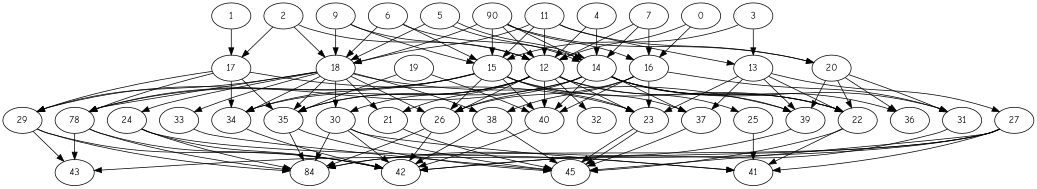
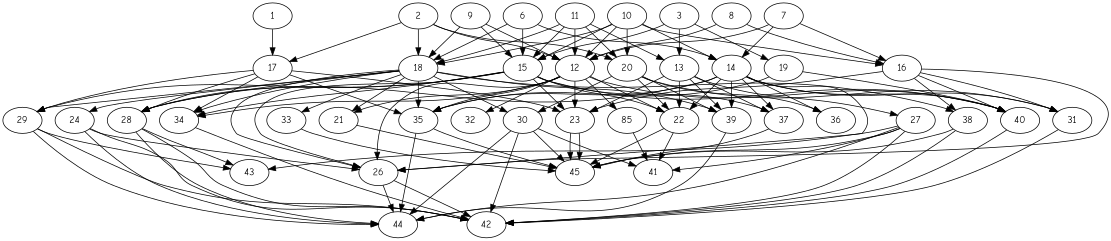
node "5": removed
node "90": label "90" -> "10"
node "4": removed
node "0": label "0" -> "8"
edge "3" -> "19": added
edge "2" -> "20": added
edge "12" -> "30": now "20" -> "30"
node "78": label "78" -> "28"
node "25": label "25" -> "85"
edge "24" -> "41": now "24" -> "26"
node "84": label "84" -> "44"
